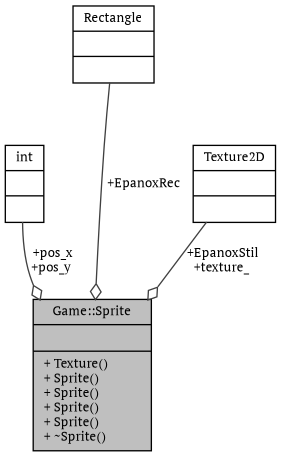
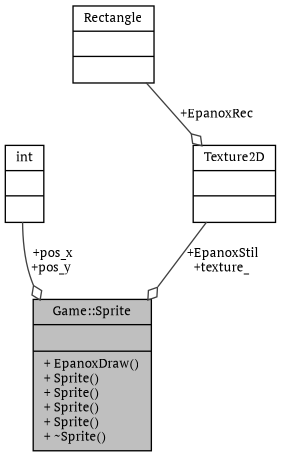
edge "Rectangle" -> "Game::Sprite": now "Rectangle" -> "Texture2D"
node "Game::Sprite": text "+ Texture()" -> "+ EpanoxDraw()"
